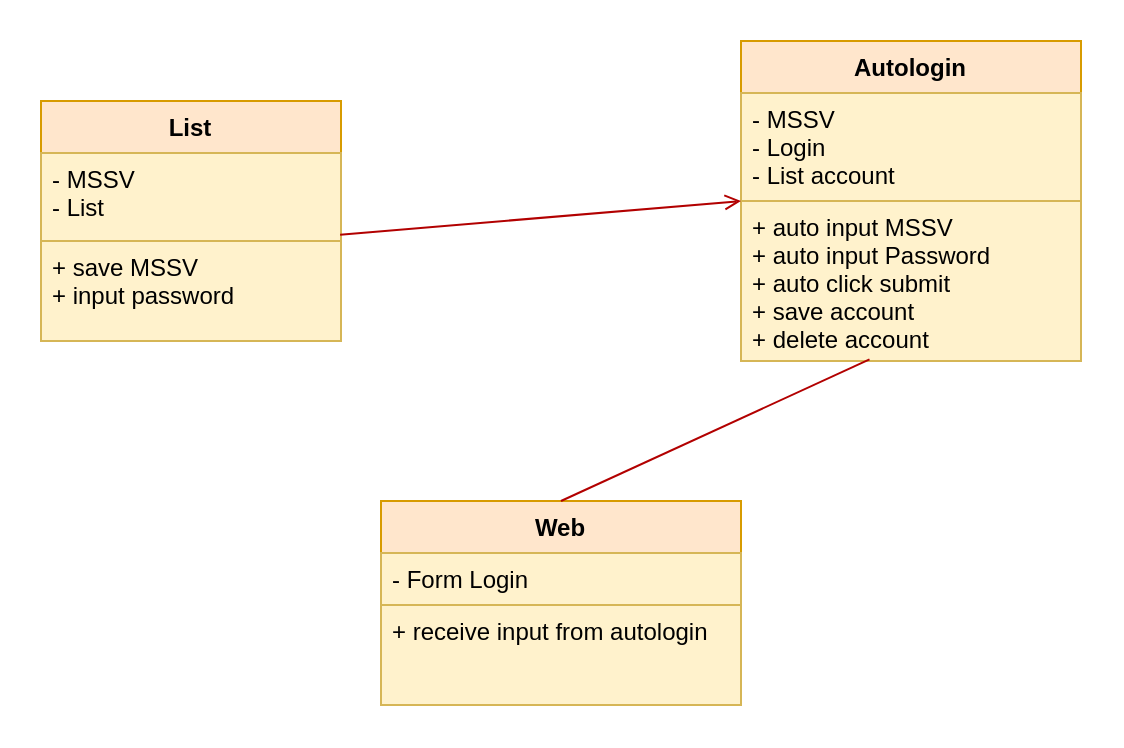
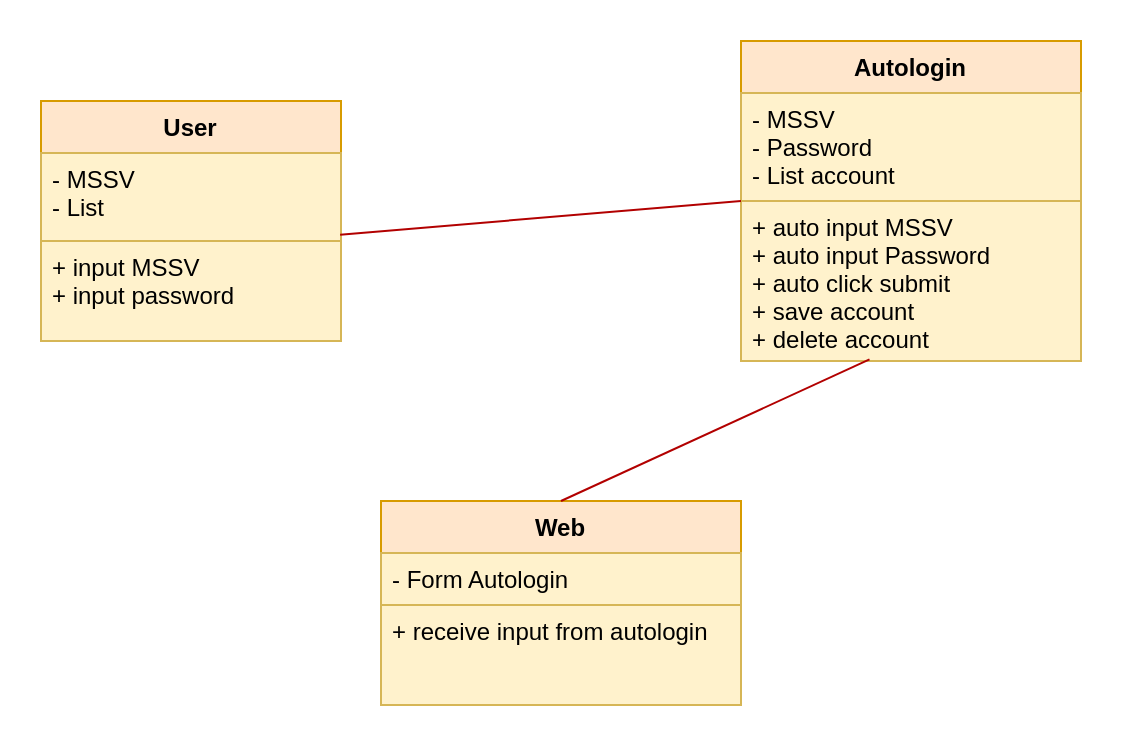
node "- MSSV - Login - List account": label "- MSSV - Login - List account" -> "- MSSV - Password - List account"
node "List": label "List" -> "User"
edge "- MSSV - List" -> "Autologin": arrowhead open -> none
node "+ save MSSV + input password": label "+ save MSSV + input password" -> "+ input MSSV + input password"
node "- Form Login": label "- Form Login" -> "- Form Autologin"
